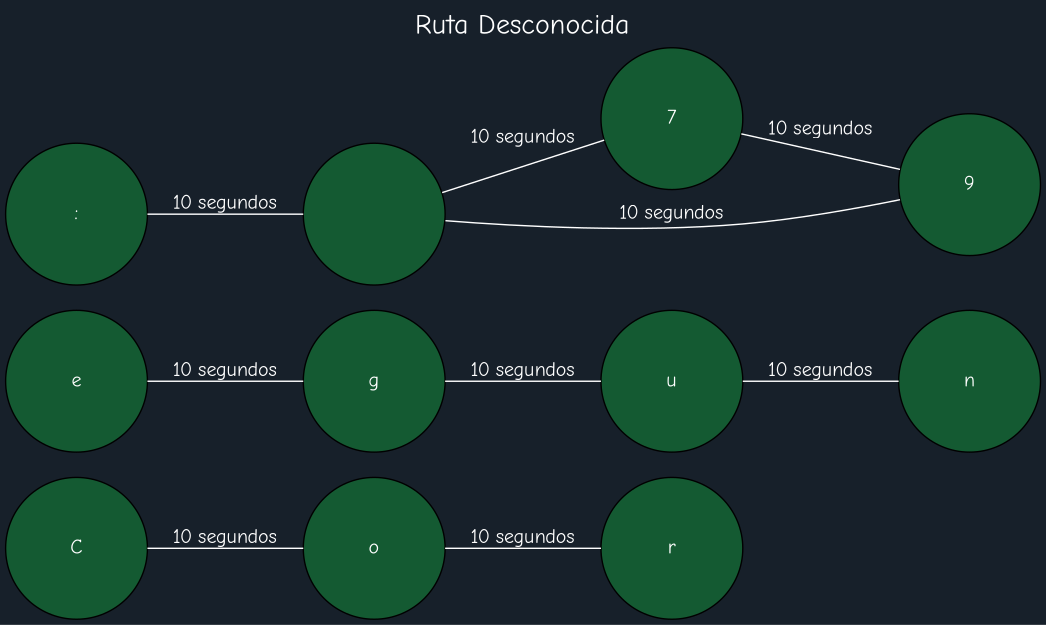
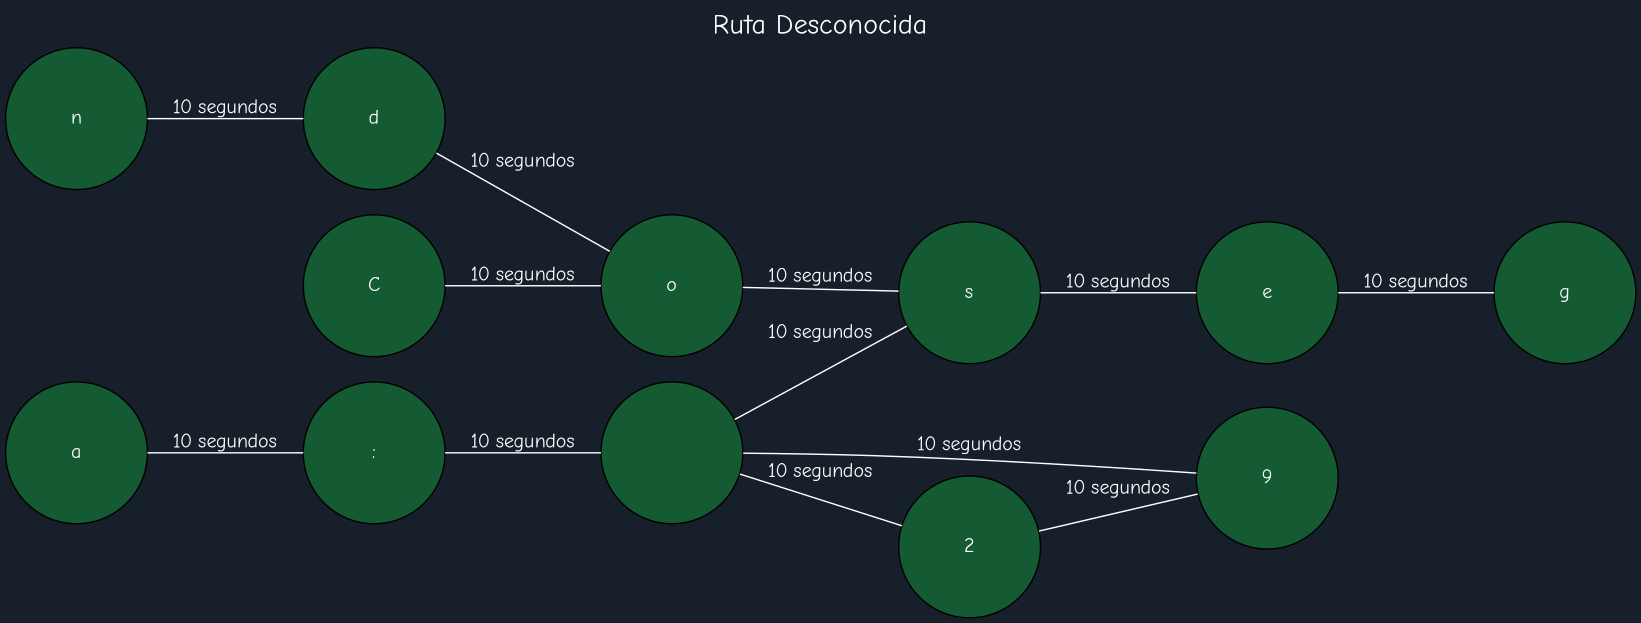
node "d": added
node "7": label "7" -> "2"
node "s": added
node "u": removed
node "a": added
node "r": removed
